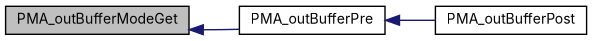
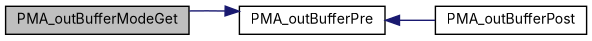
edge "PMA_outBufferPre" -> "PMA_outBufferModeGet": reversed
